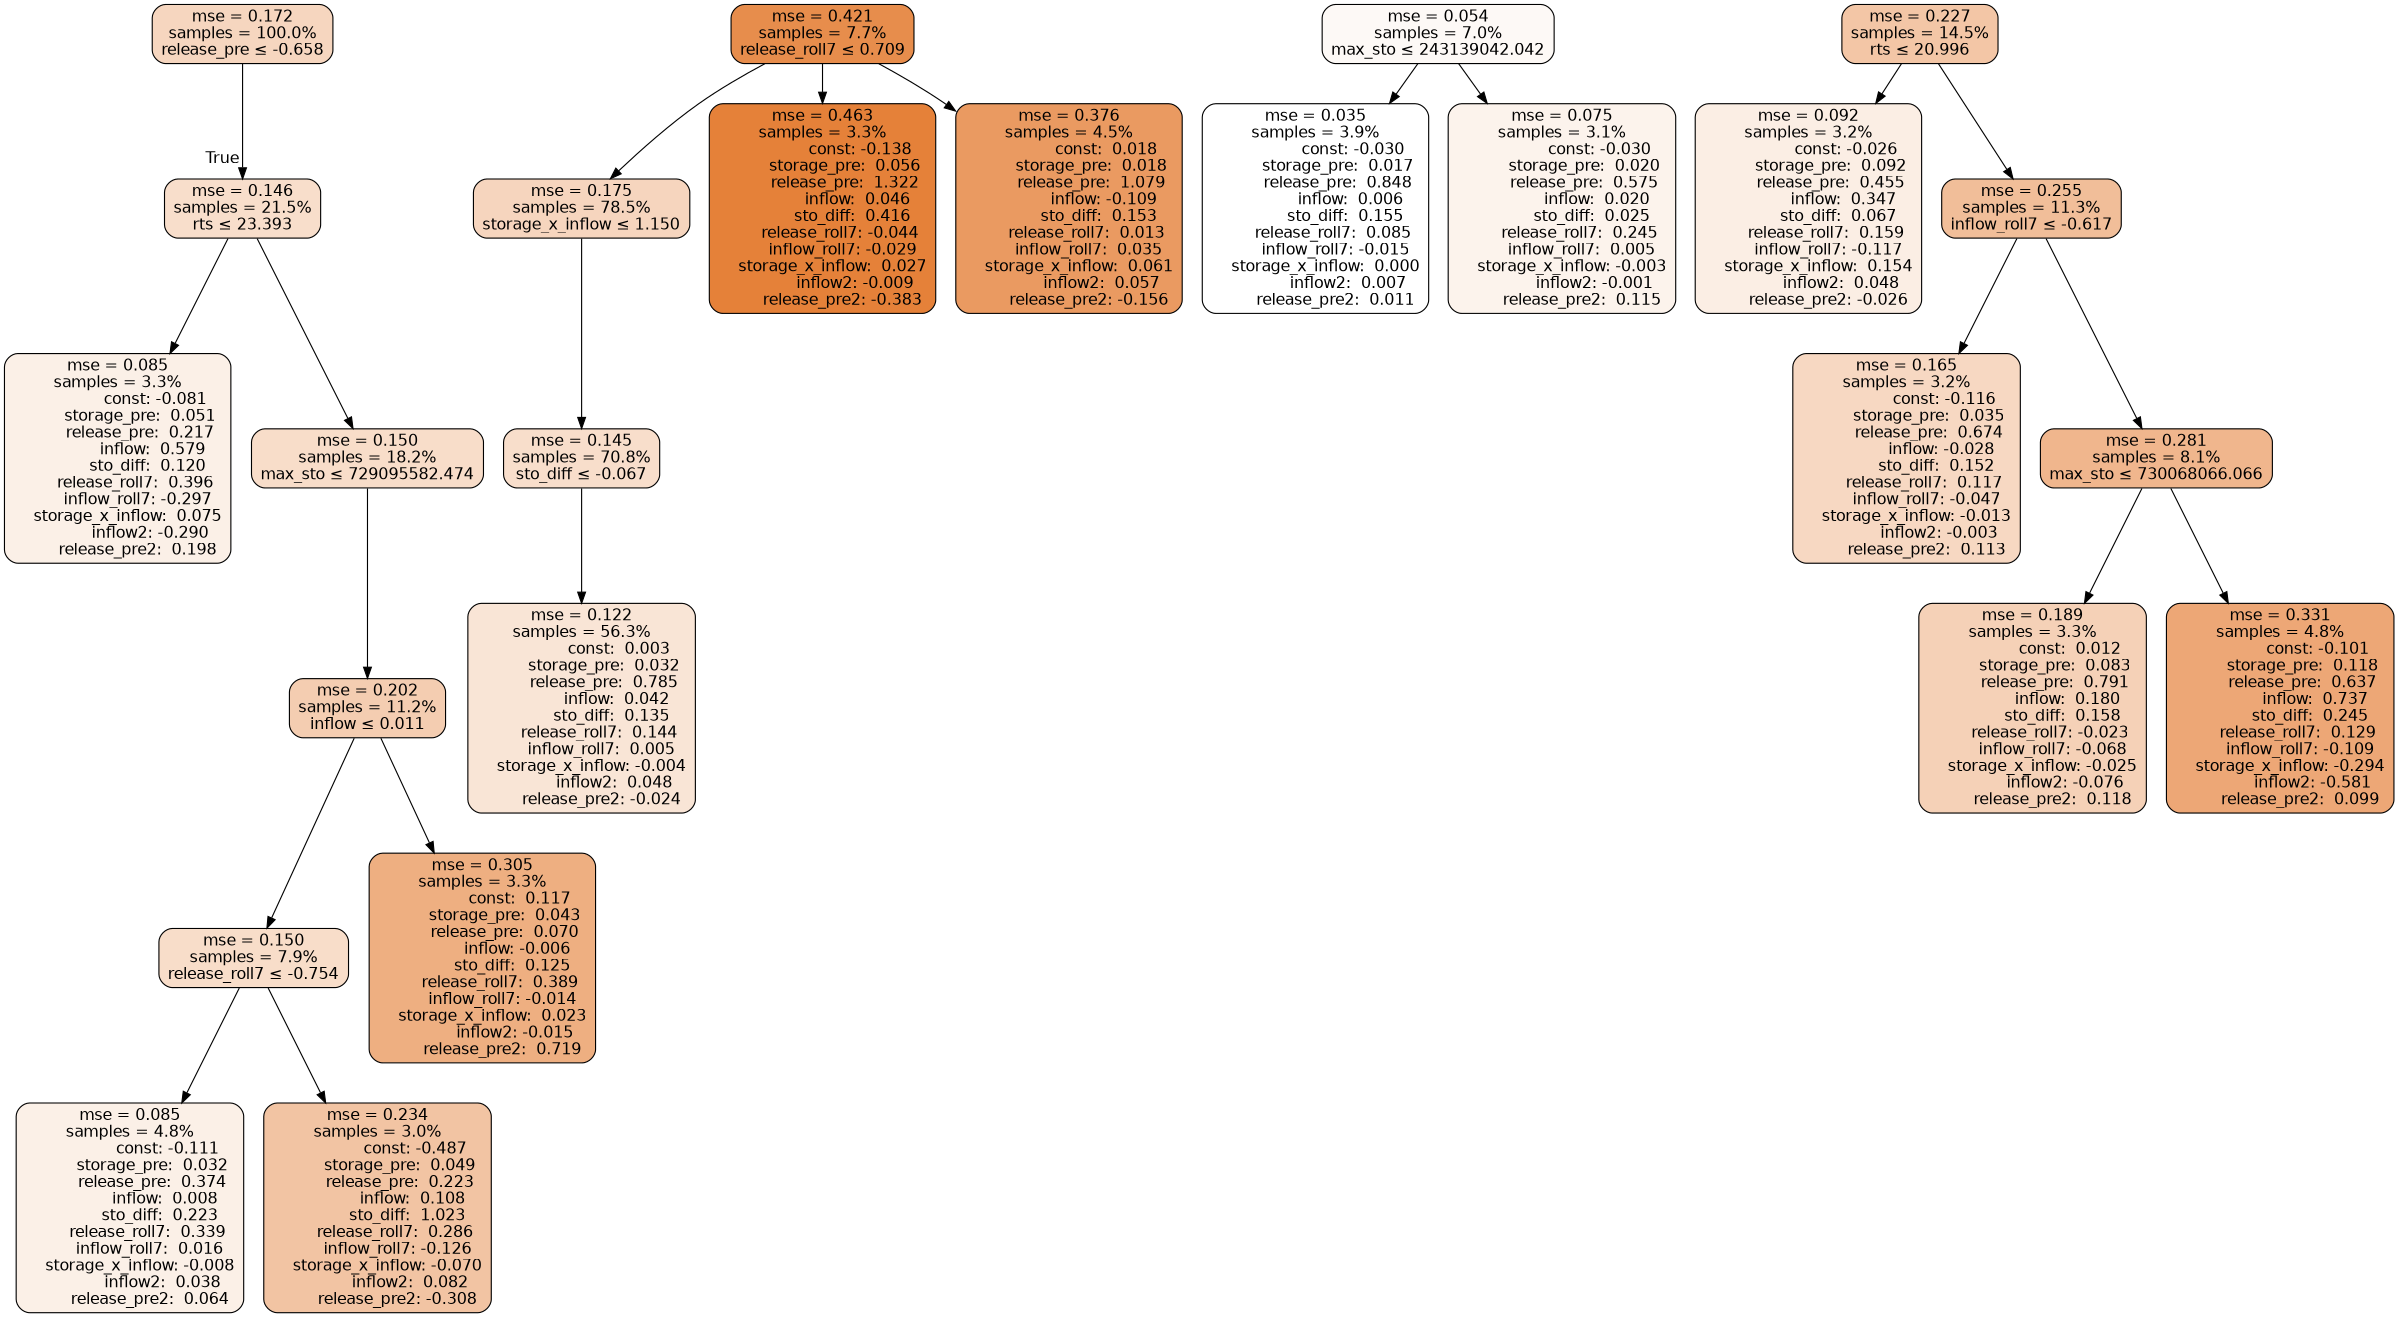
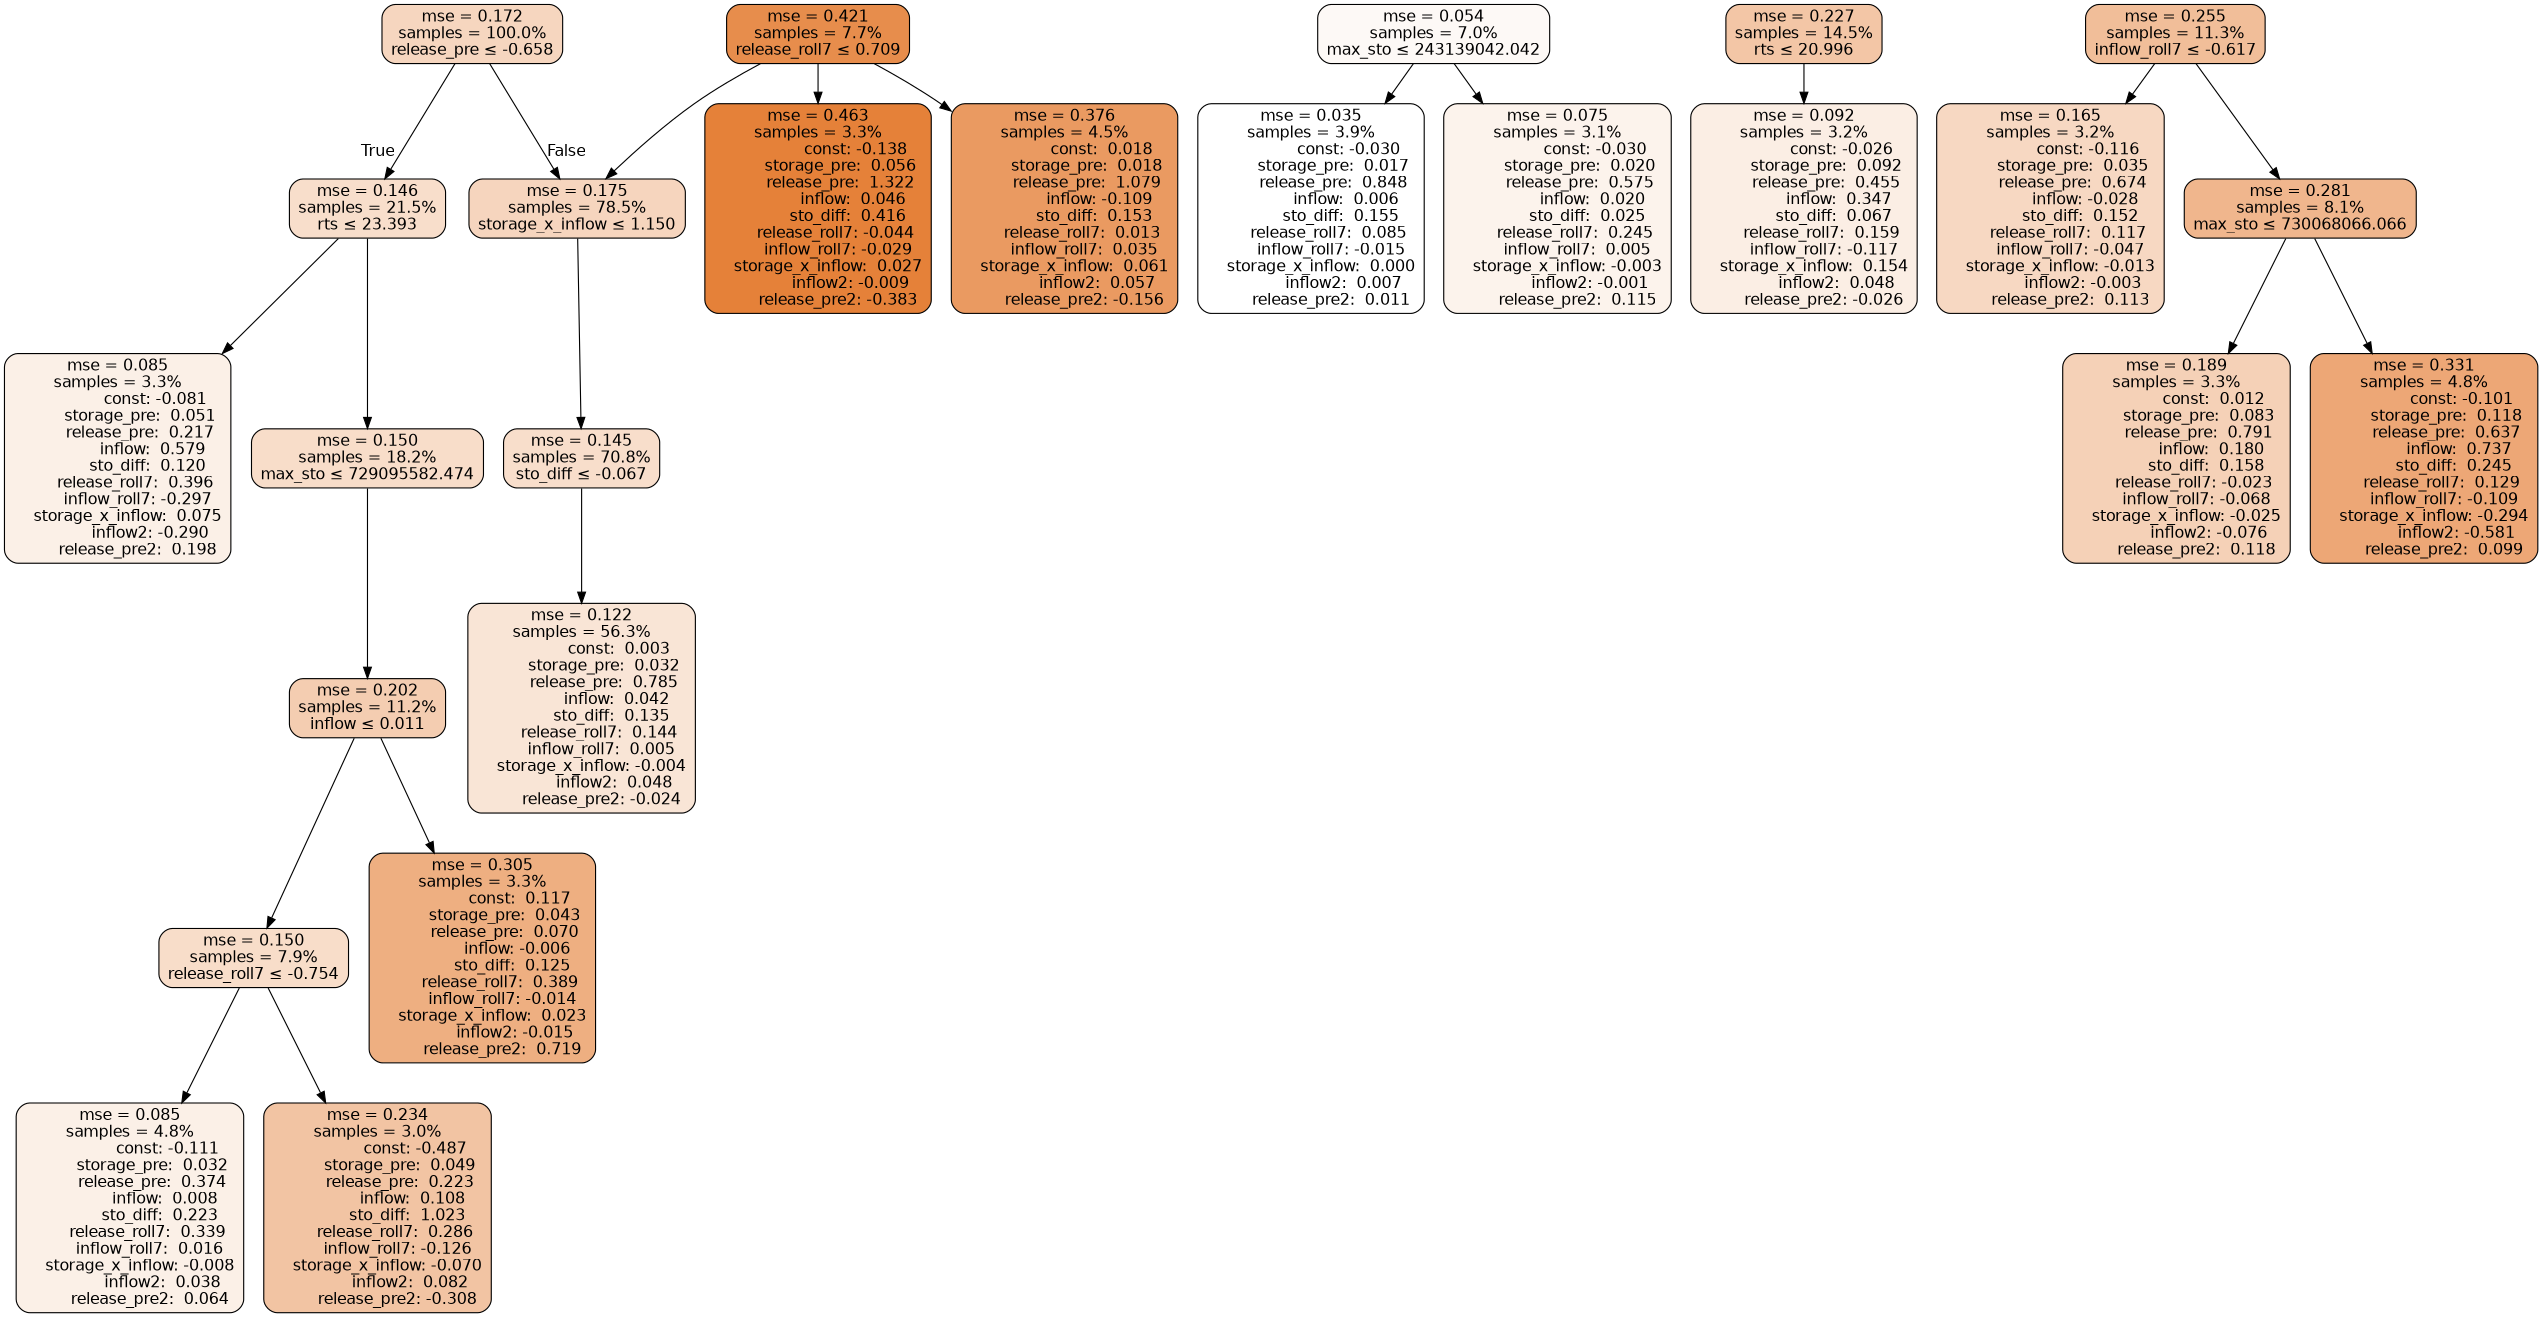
edge "mse = 0.172 samples = 100.0% release_pre ≤ -0.658" -> "mse = 0.175 samples = 78.5% storage_x_inflow ≤ 1.150": added
edge "mse = 0.227 samples = 14.5% rts ≤ 20.996" -> "mse = 0.255 samples = 11.3% inflow_roll7 ≤ -0.617": removed
